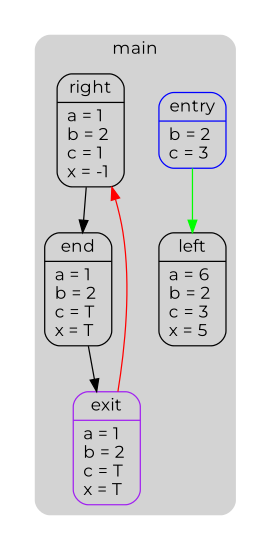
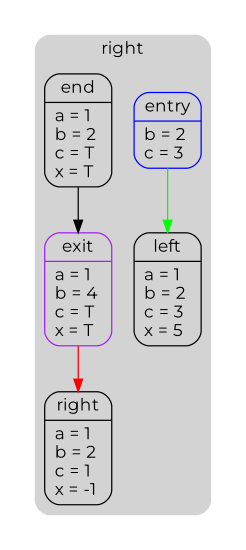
cluster "main": label "main" -> "right"
edge "right" -> "end": removed
node "left": text "a = 6" -> "a = 1"
node "exit": text "b = 2" -> "b = 4"
